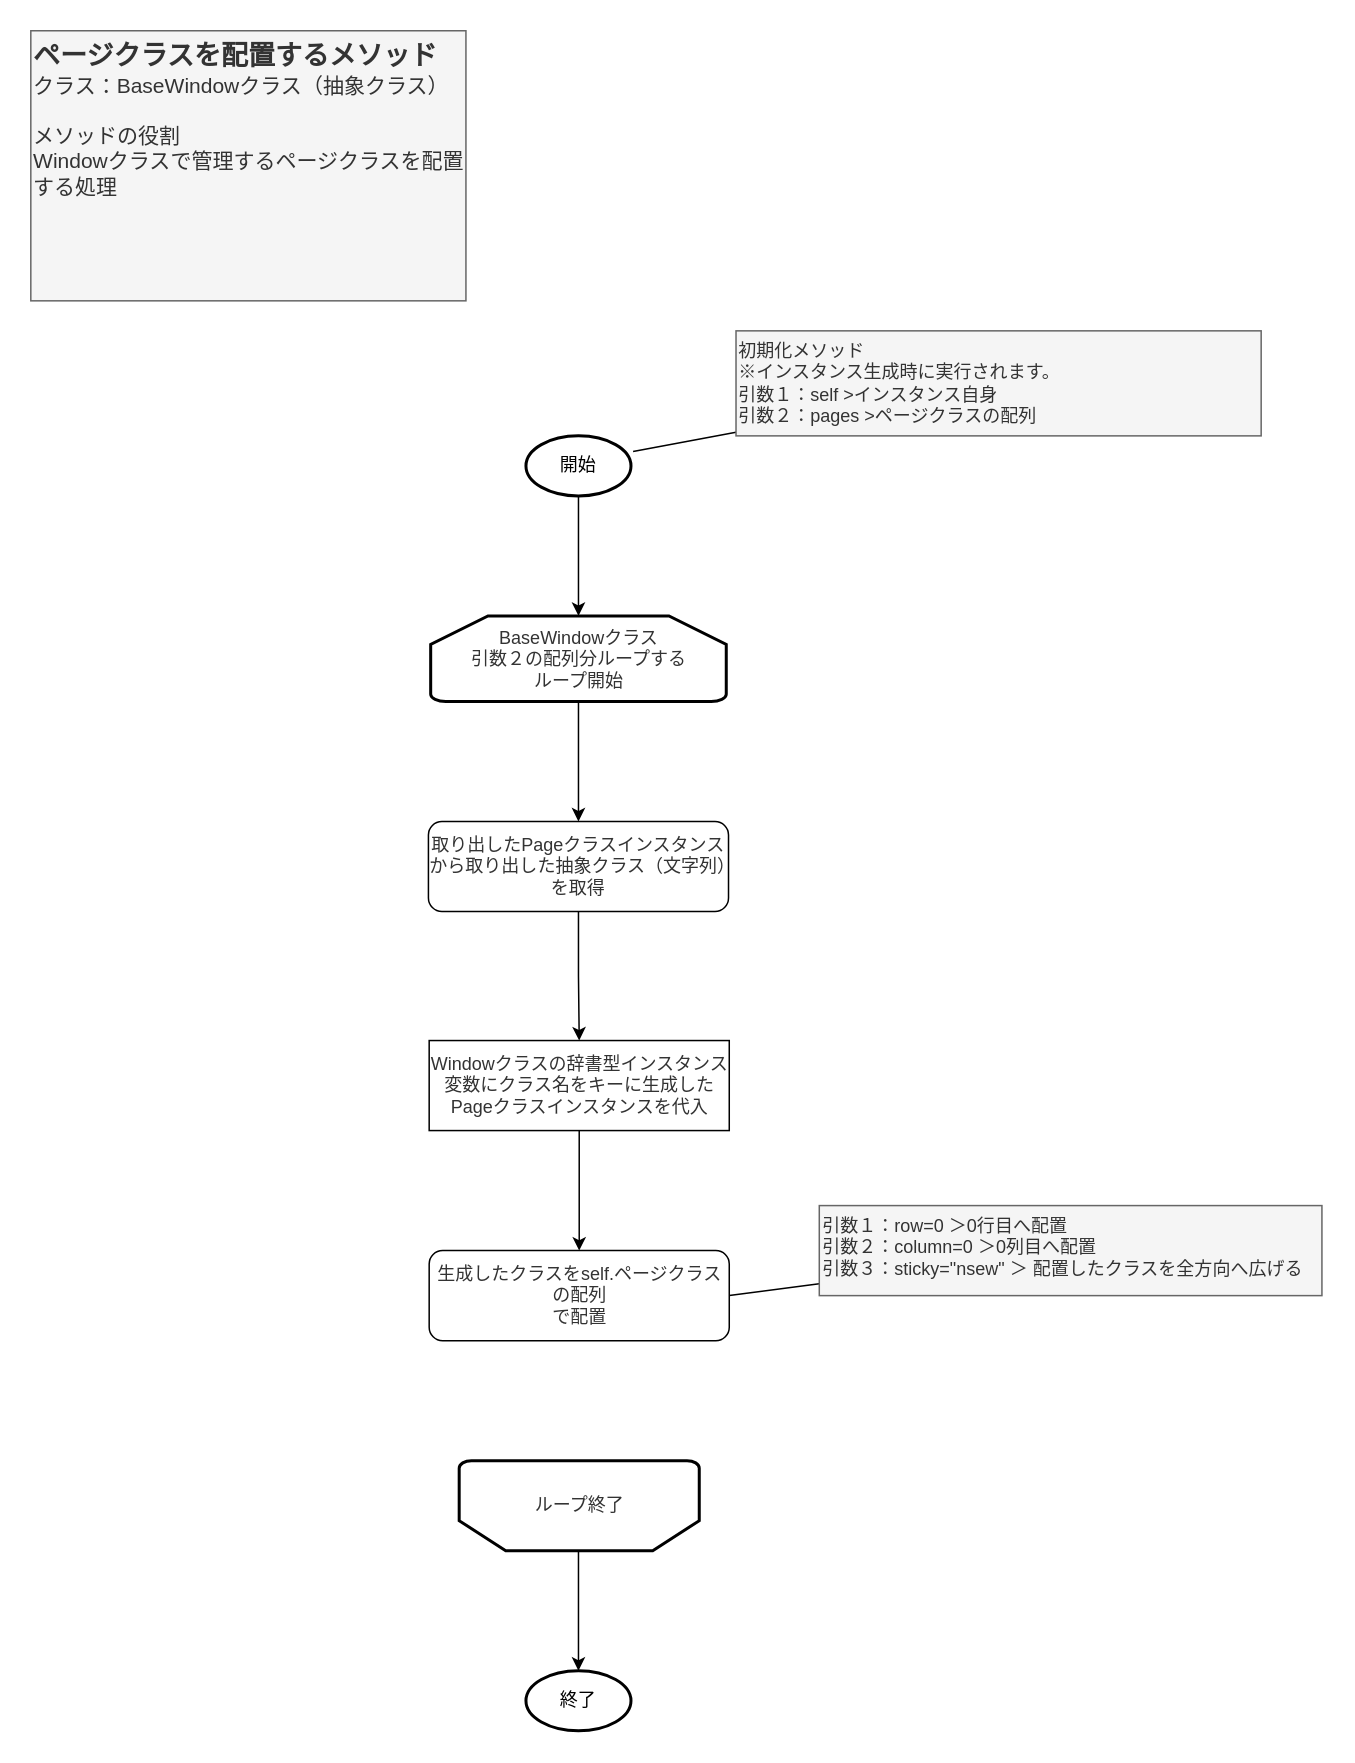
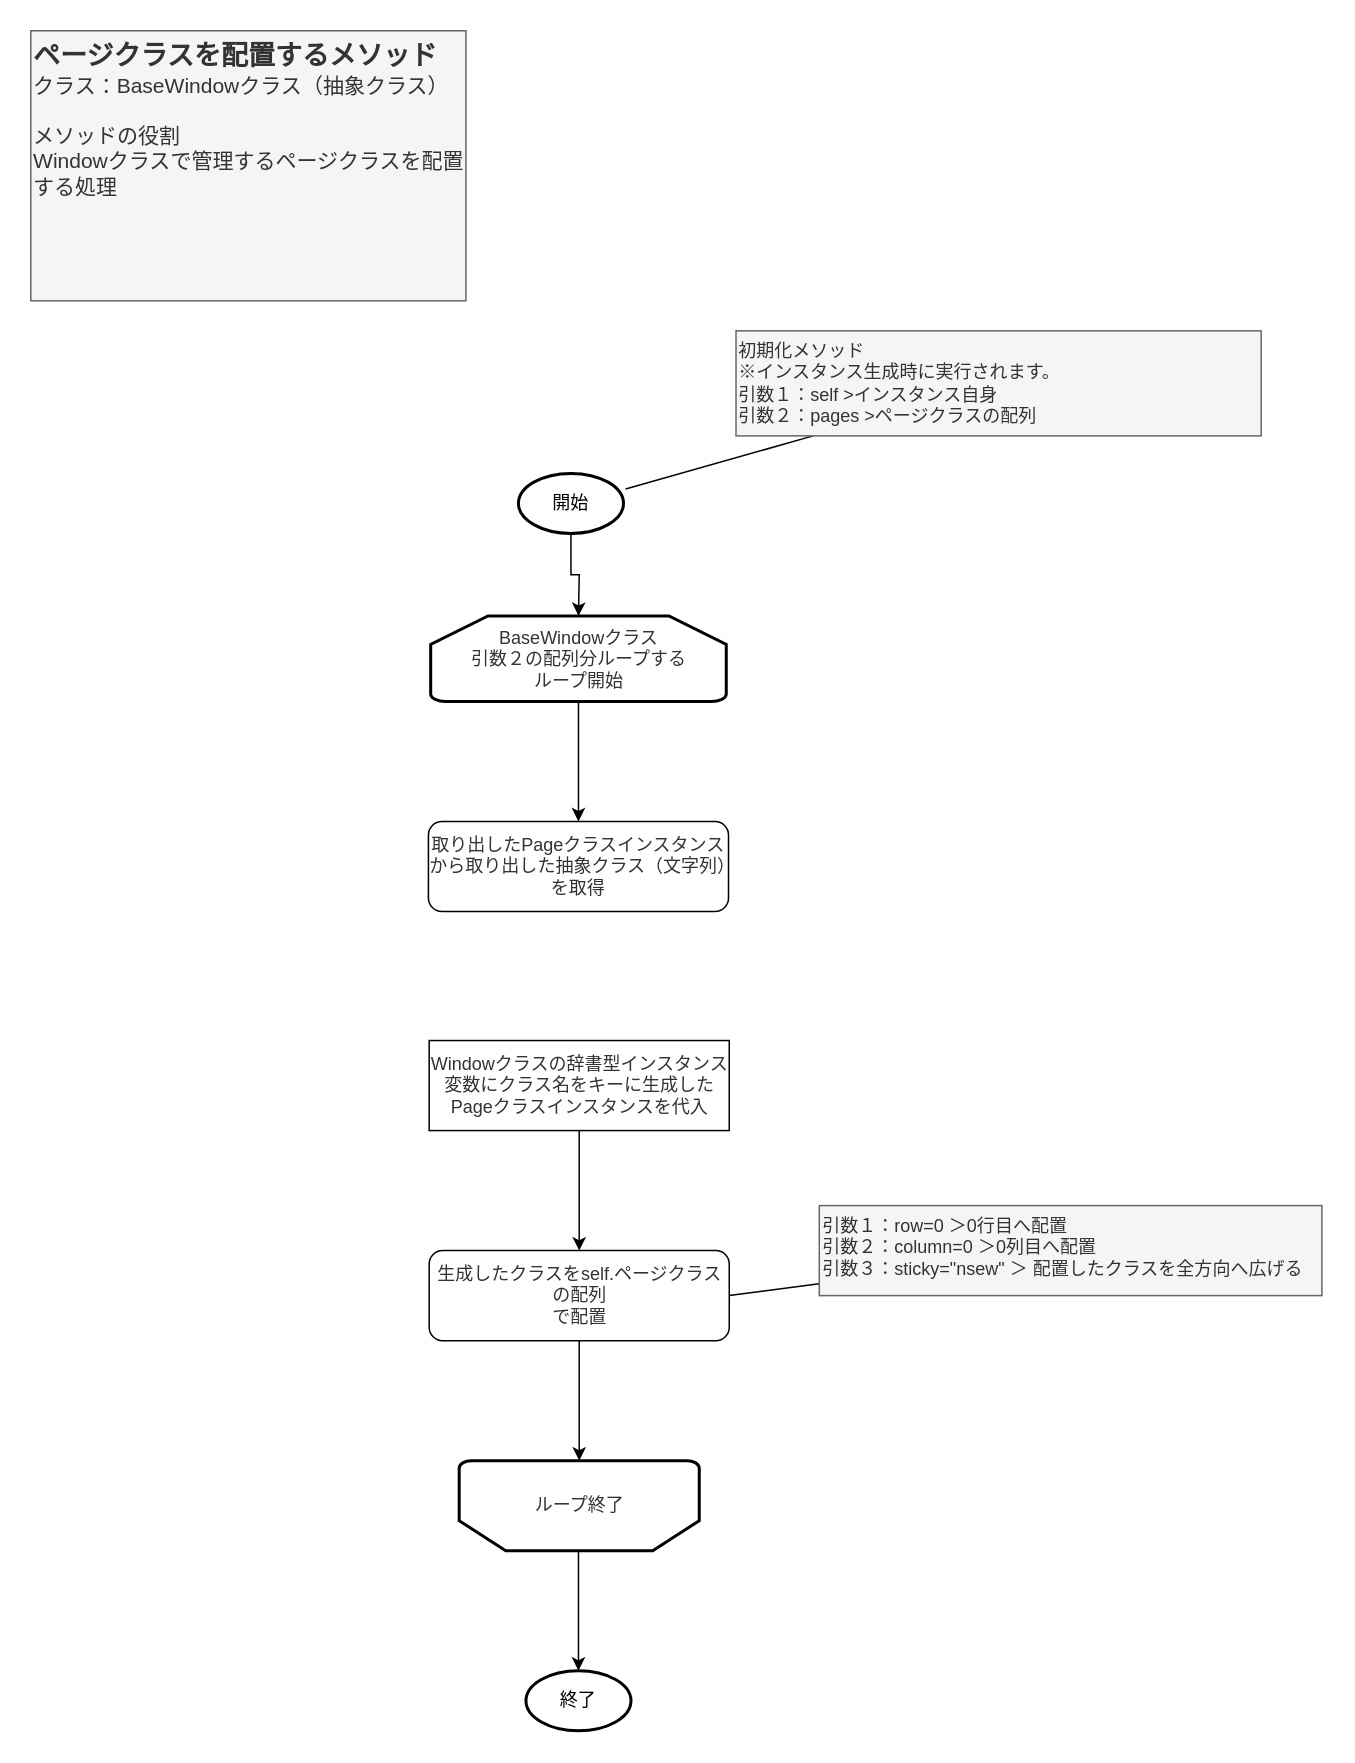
node "開始": moved (578, 466) -> (571, 503)
edge "取り出したPageクラスインスタンスから取り出した抽象クラス（文字列）を取得" -> "Windowクラスの辞書型インスタンス変数にクラス名をキーに生成したPageクラスインスタンスを代入": removed
edge "生成したクラスをself.ページクラスの配列 で配置" -> "ループ終了": added
